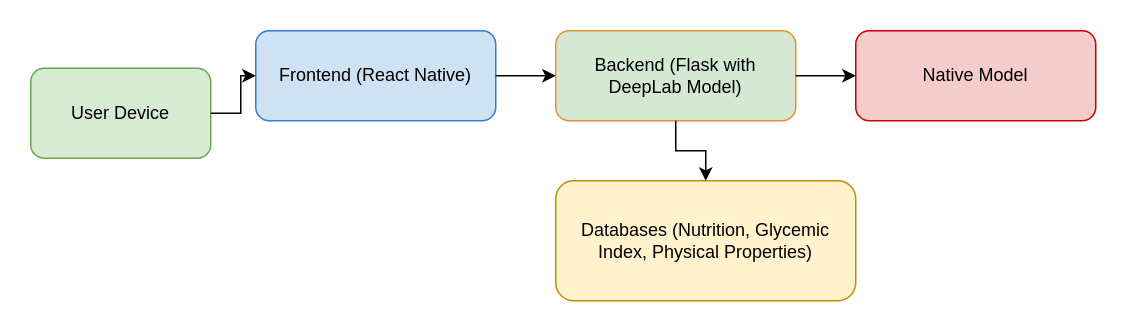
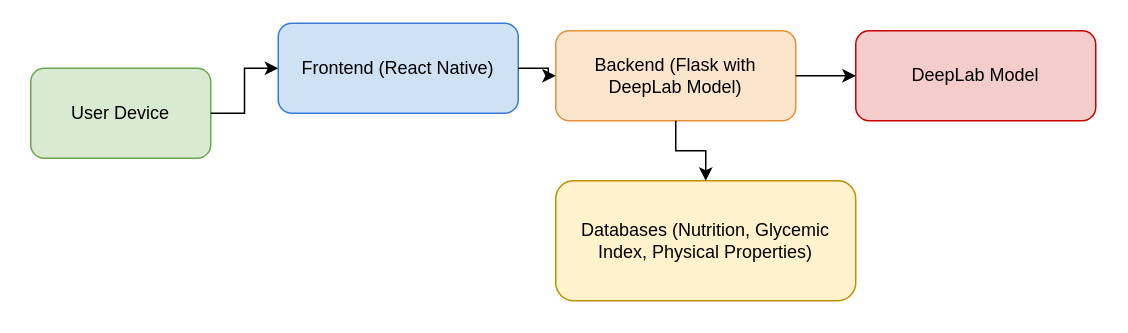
node "Frontend (React Native)": moved (376, 76) -> (398, 68)
node "Backend (Flask with DeepLab Model)": fillcolor #d5e8d4 -> #fce5cd
node "Native Model": label "Native Model" -> "DeepLab Model"
